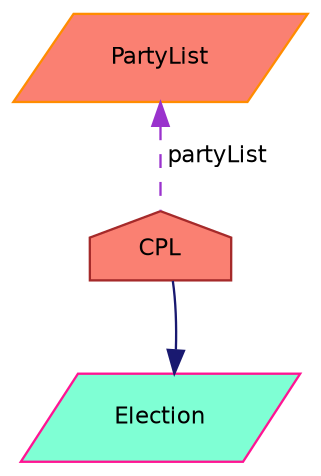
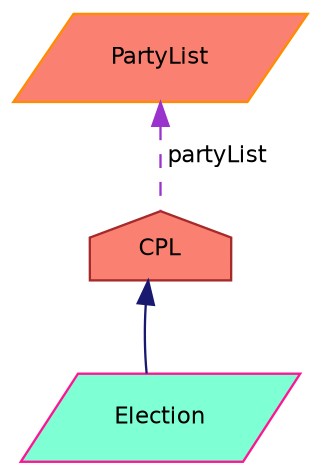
edge "CPL" -> "Election": reversed
